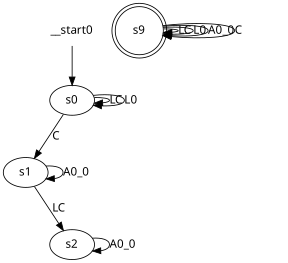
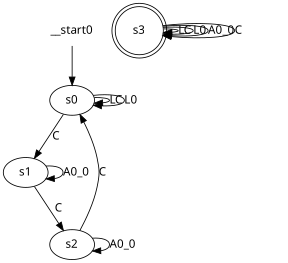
node "s9": label "s9" -> "s3"
edge "s2" -> "s0": added, label "C"
edge "s1" -> "s2": label "LC" -> "C"
